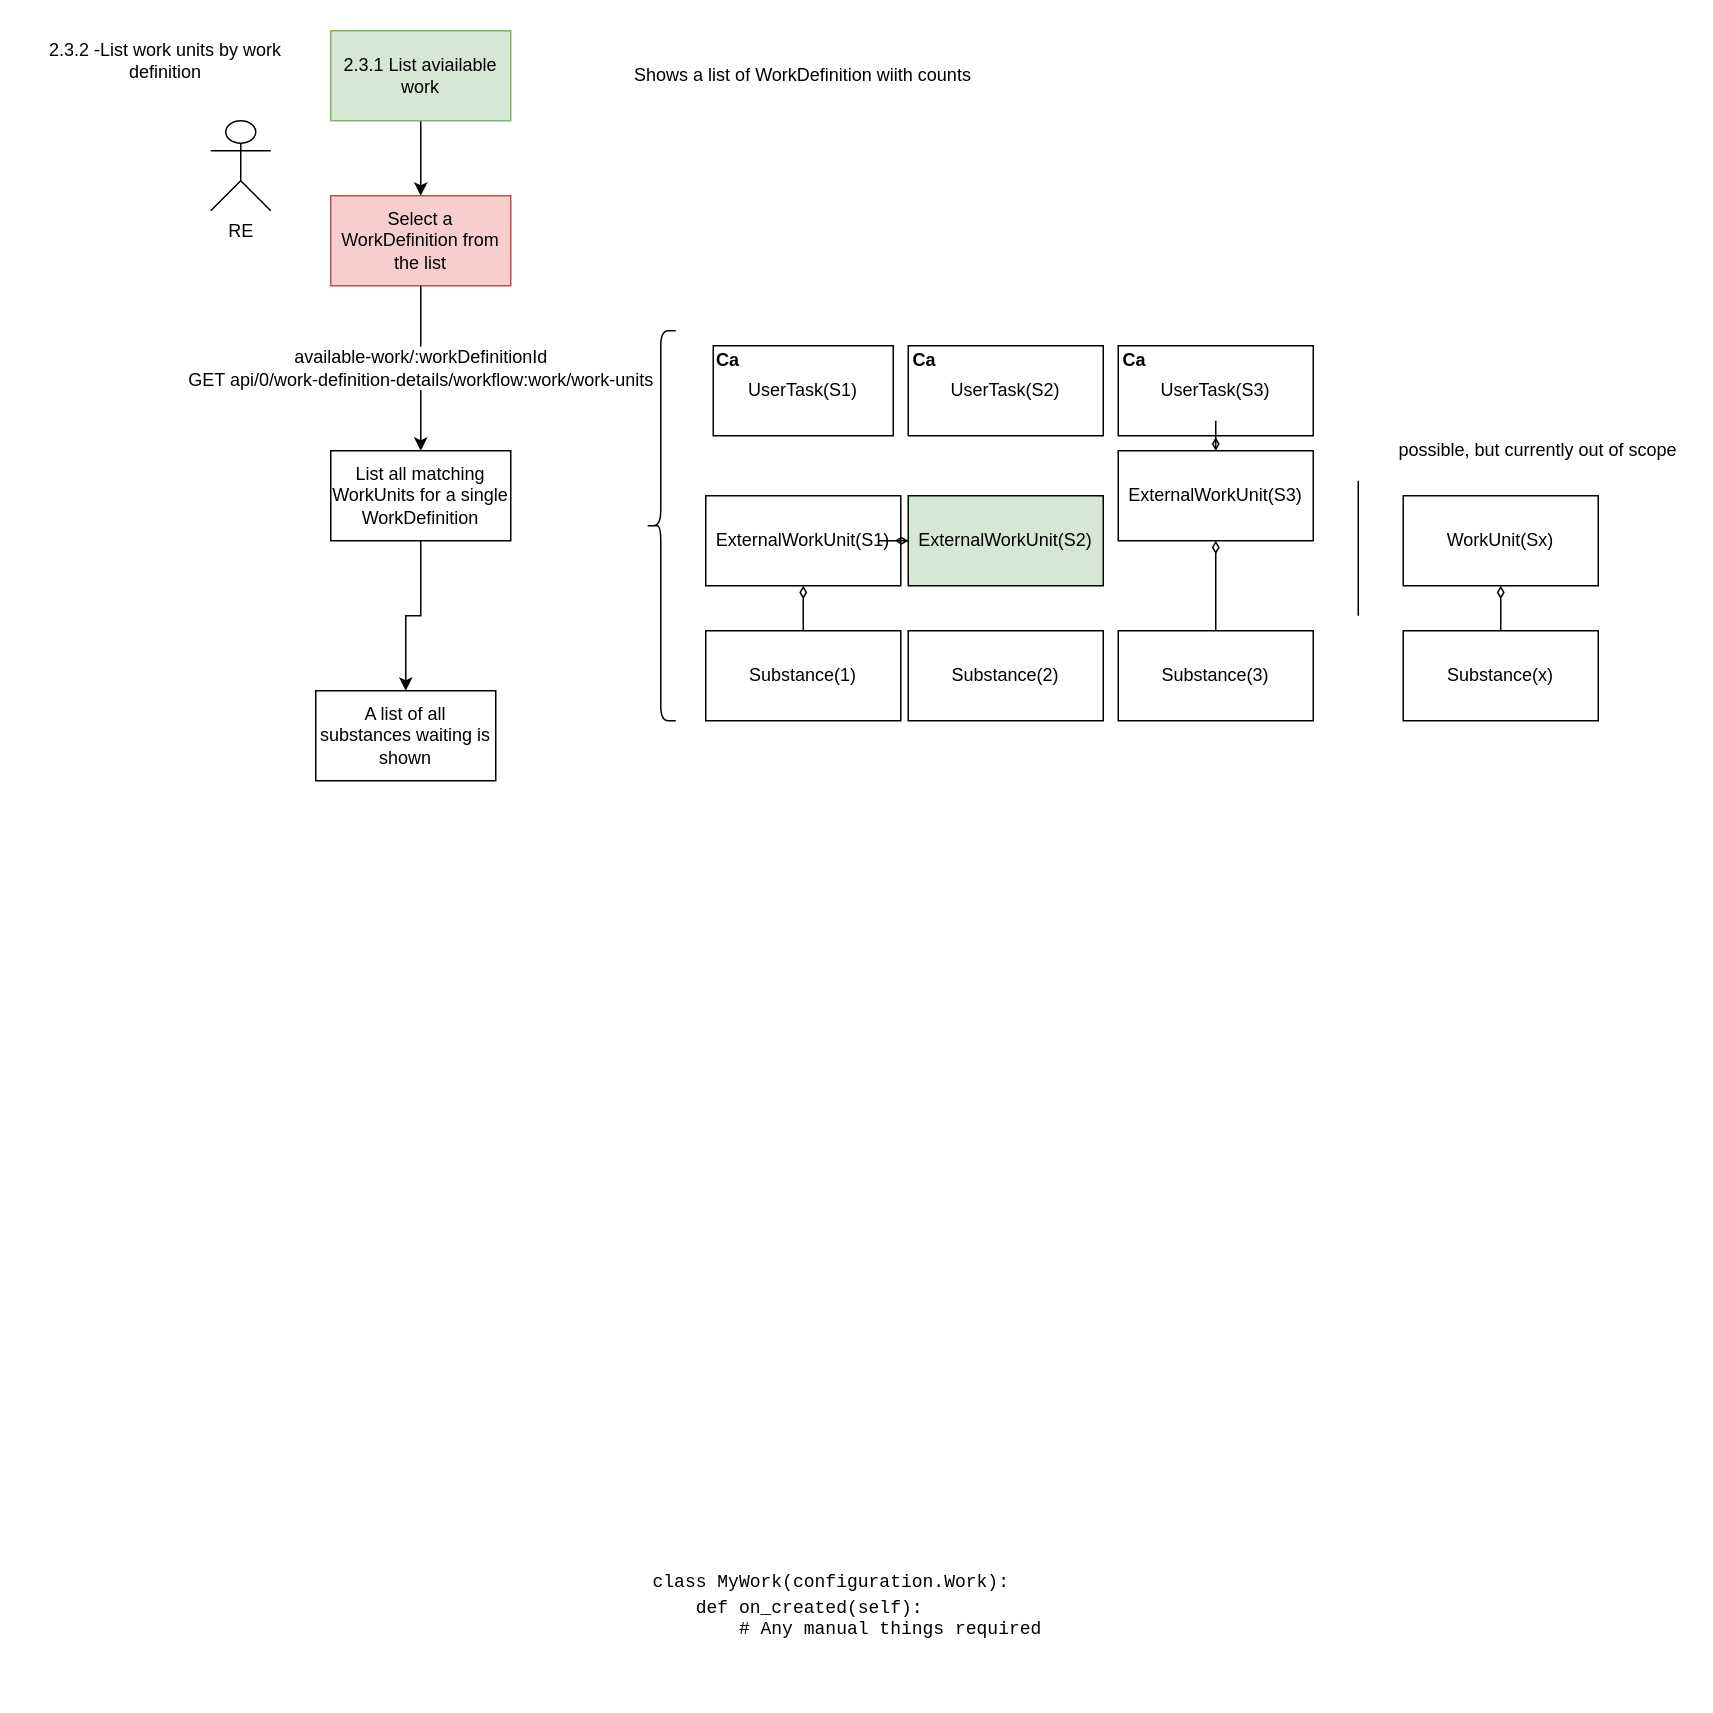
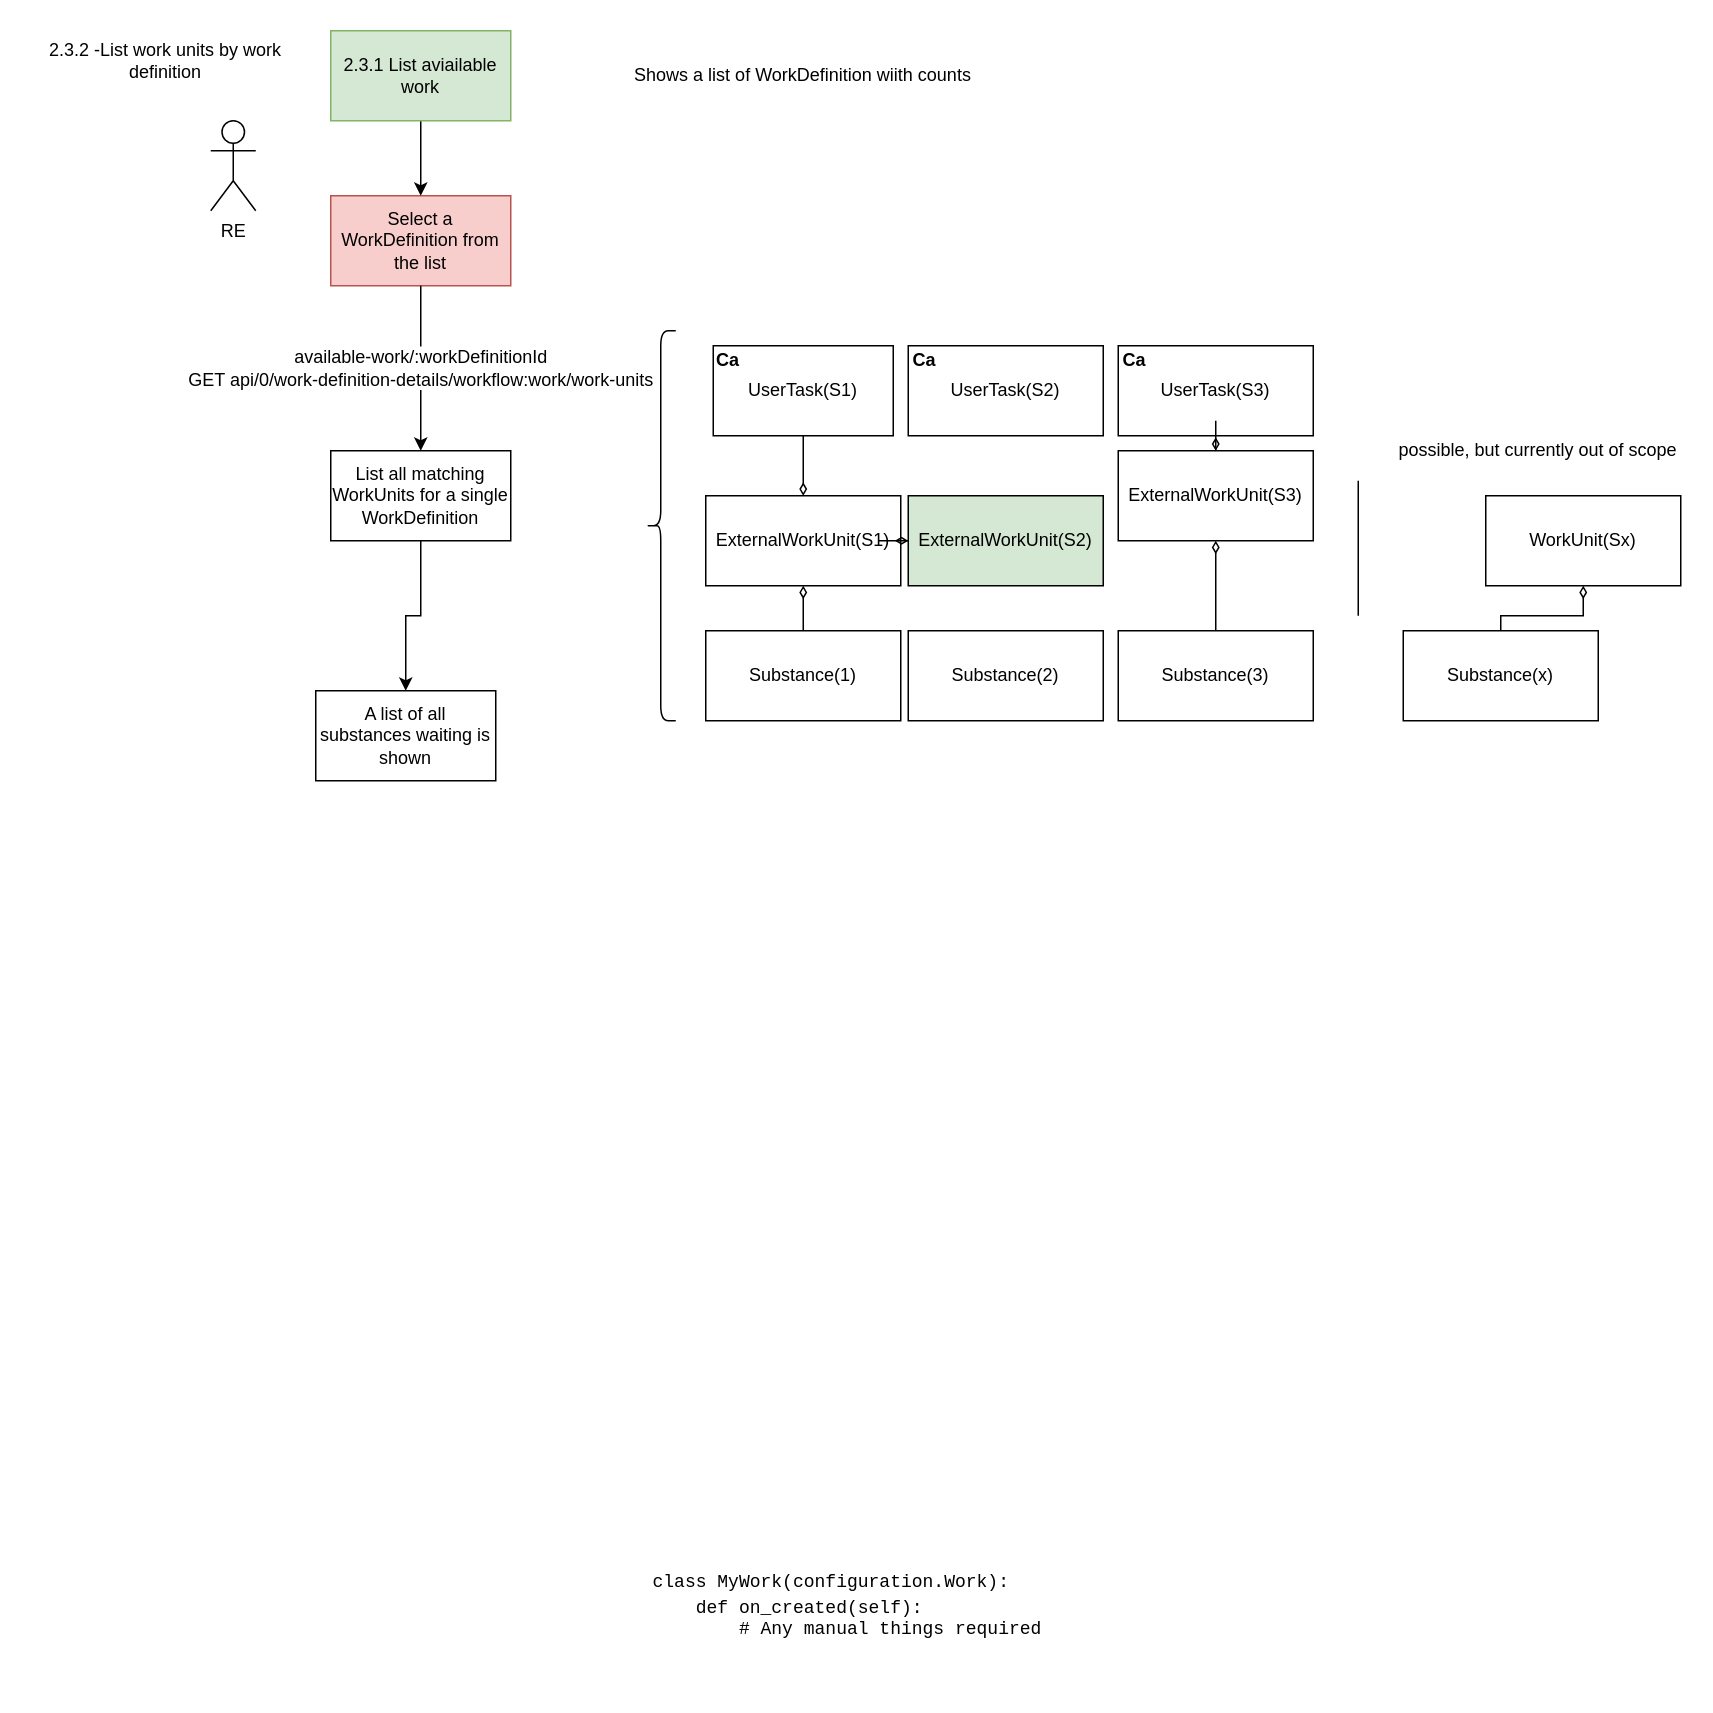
node "RE": size 60x90 -> 45x90
edge "UserTask(S1)" -> "ExternalWorkUnit(S1)": added
node "WorkUnit(Sx)": moved (1501, 541) -> (1583, 541)
